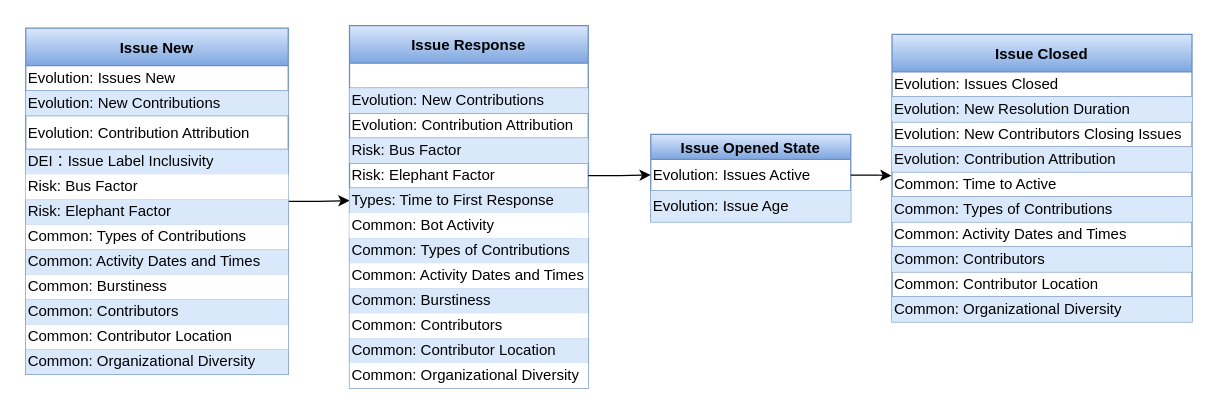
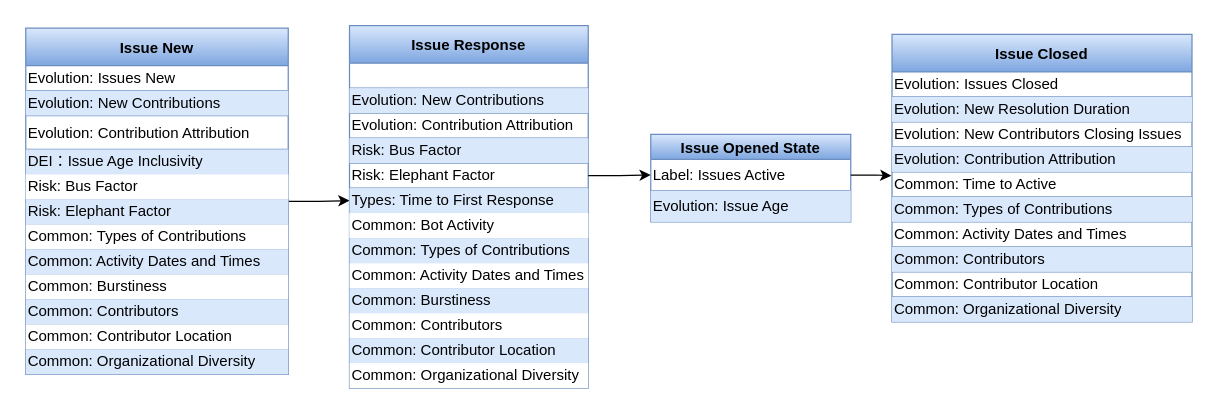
node "DEI：Issue Label Inclusivity": label "DEI：Issue Label Inclusivity" -> "DEI：Issue Age Inclusivity"
node "Evolution: Issues Active": label "Evolution: Issues Active" -> "Label: Issues Active"
